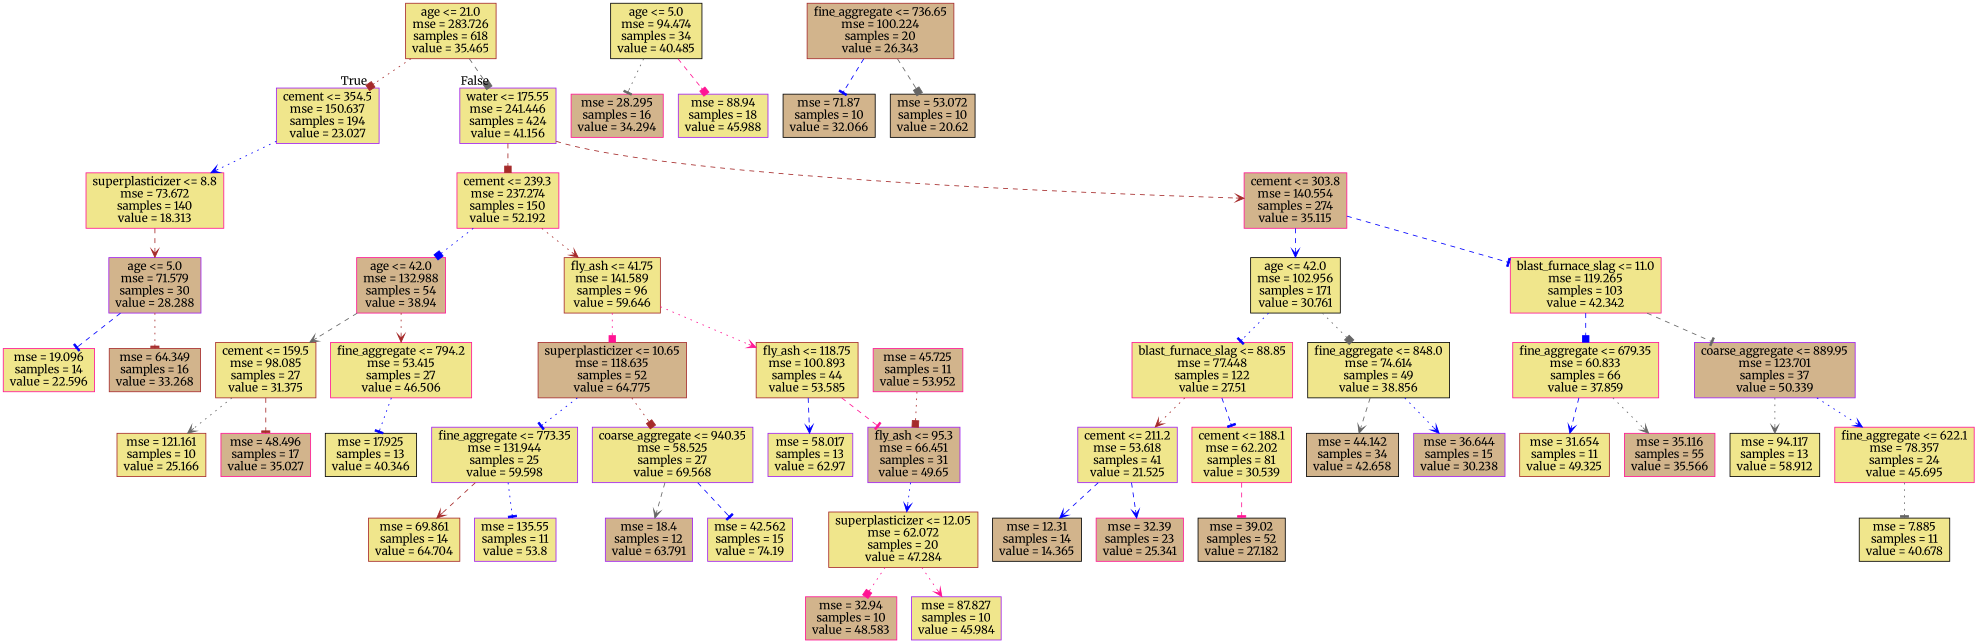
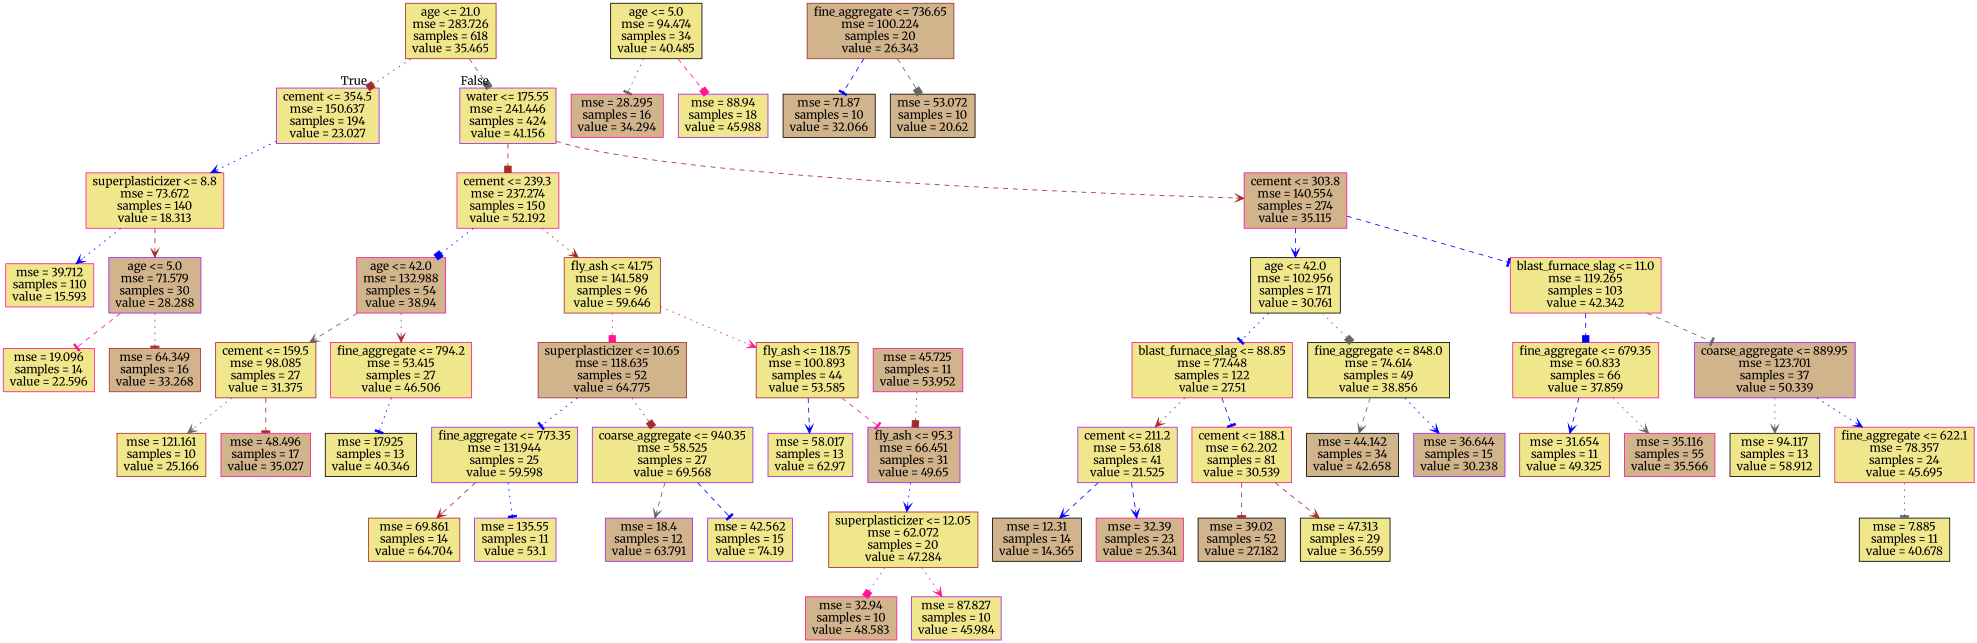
node "mse = 39.712 samples = 110 value = 15.593": added
edge "age <= 5.0 mse = 71.579 samples = 30 value = 28.288" -> "mse = 19.096 samples = 14 value = 22.596": color blue -> deeppink
edge "cement <= 188.1 mse = 62.202 samples = 81 value = 30.539" -> "mse = 39.02 samples = 52 value = 27.182": color deeppink -> brown
node "mse = 135.55 samples = 11 value = 53.8": label "mse = 135.55 samples = 11 value = 53.8" -> "mse = 135.55 samples = 11 value = 53.1"
node "mse = 47.313 samples = 29 value = 36.559": added
